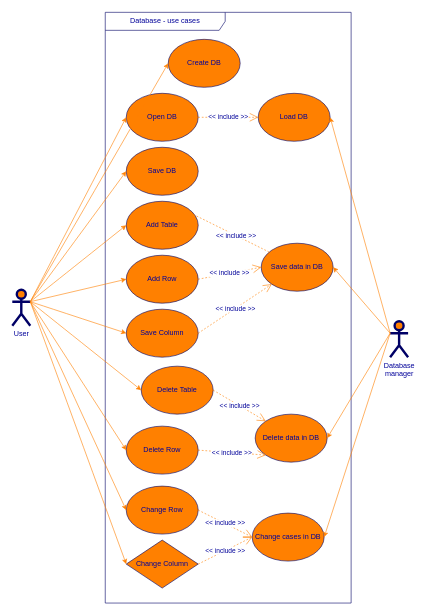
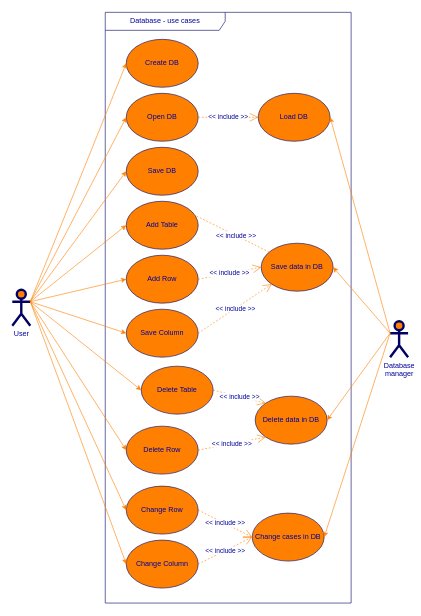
node "Create DB": moved (204, 63) -> (162, 63)
node "Delete data in DB": moved (291, 438) -> (291, 420)
node "Change Column": shape diamond -> ellipse
